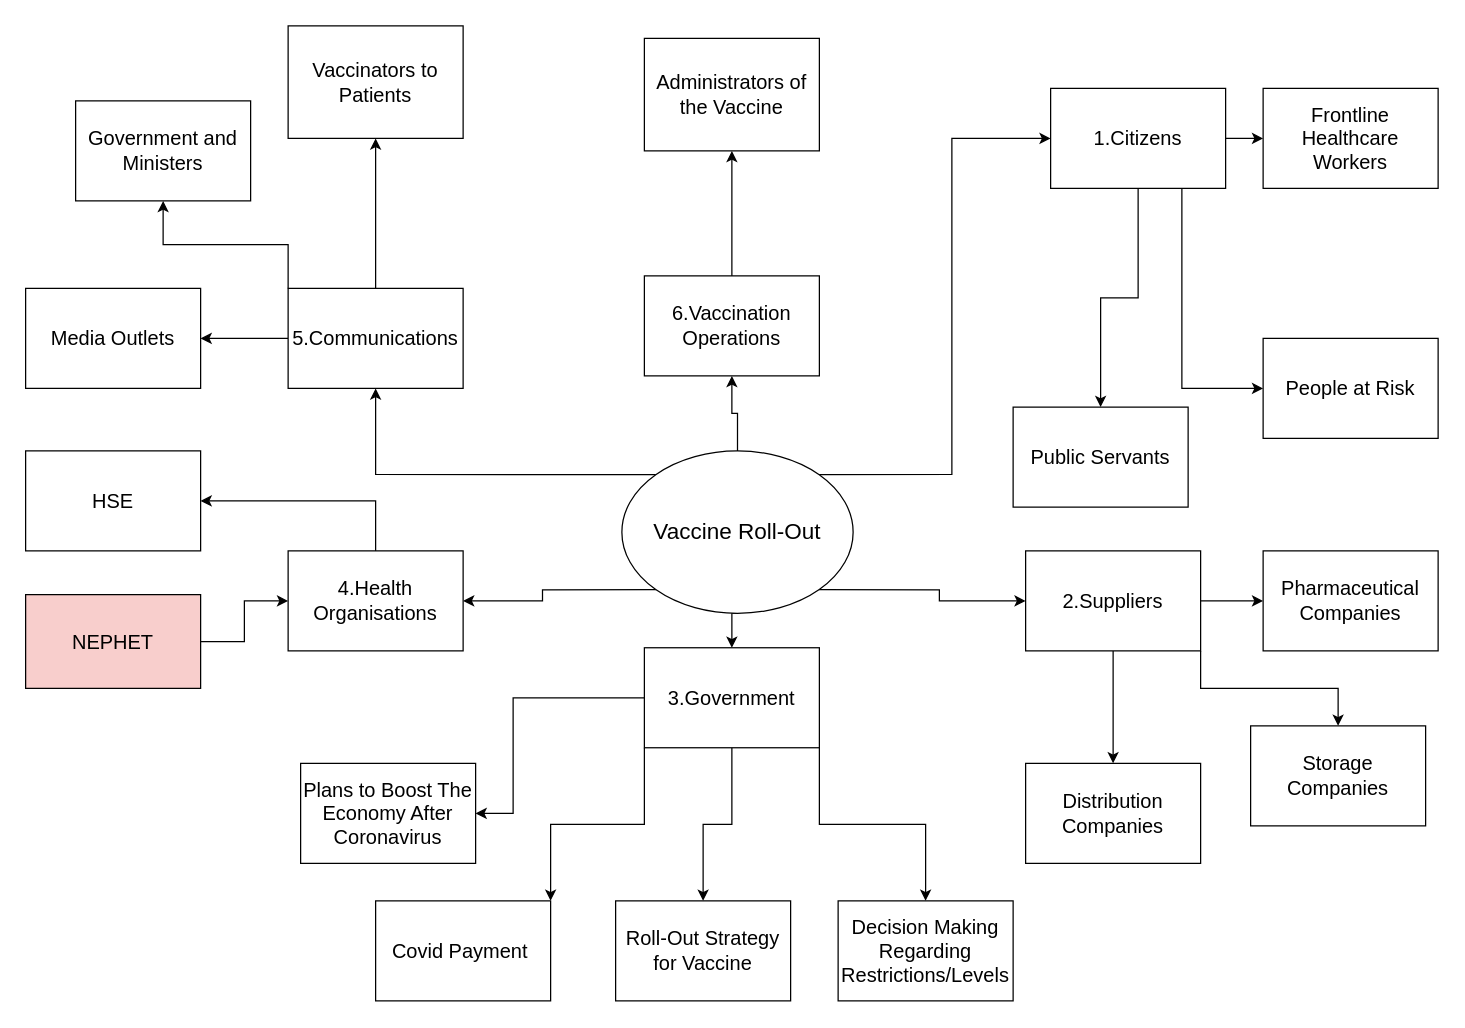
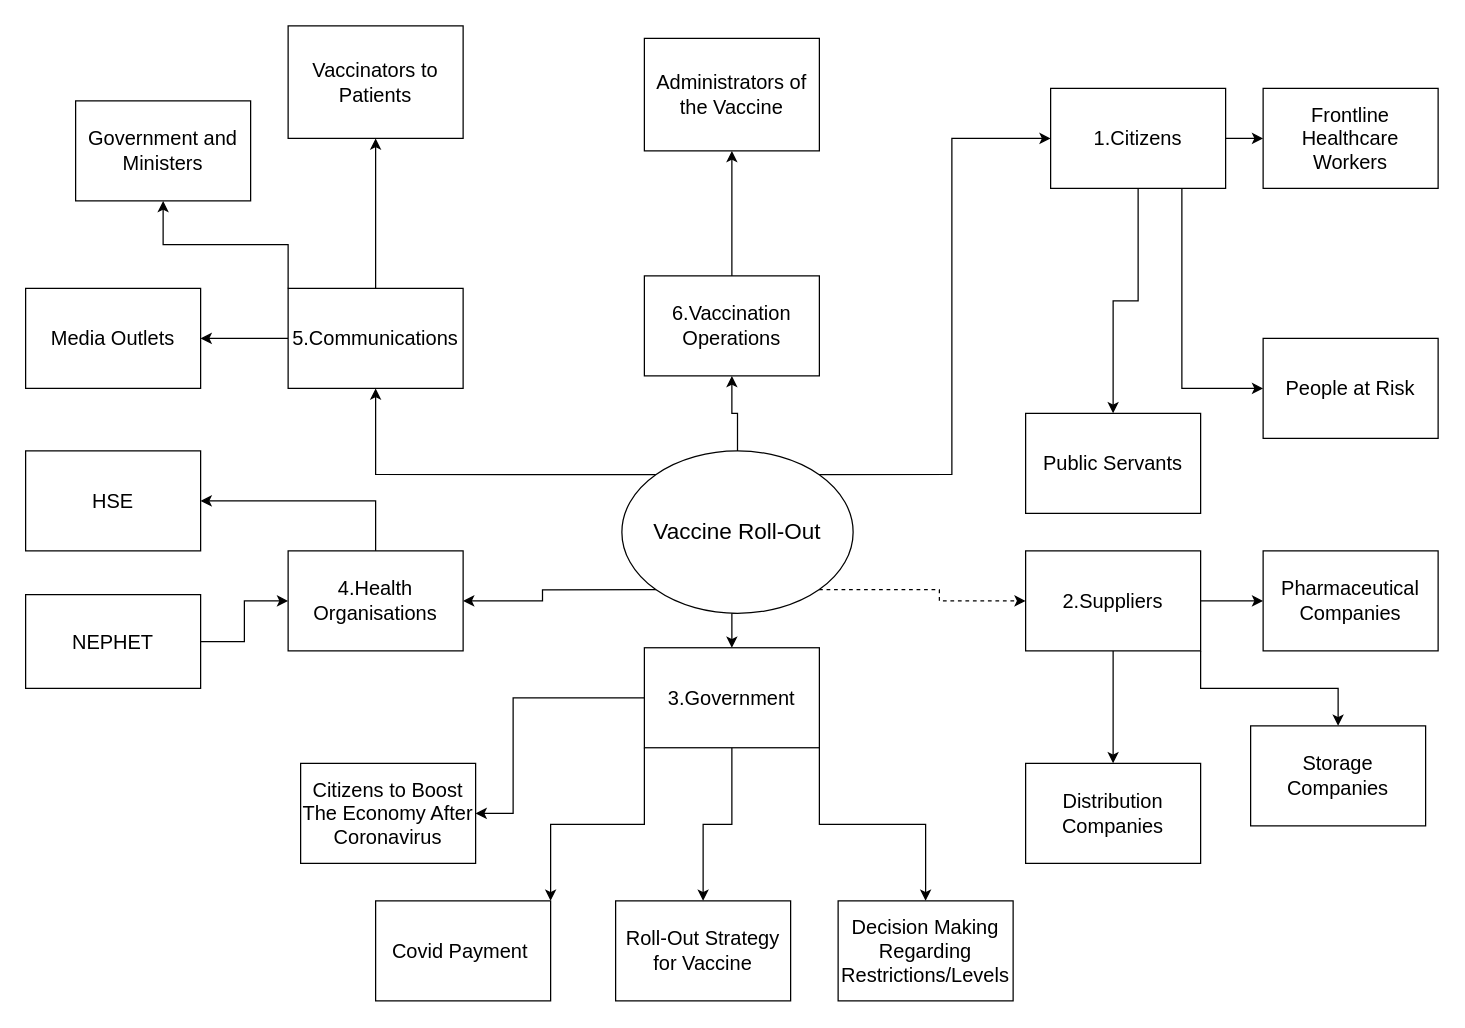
node "Public Servants": moved (1101, 457) -> (1113, 463)
edge "Vaccine Roll-Out" -> "2.Suppliers": style solid -> dashed
node "NEPHET": fillcolor #f8cecc -> #ffffff
node "Plans to Boost The Economy After Coronavirus": label "Plans to Boost The Economy After Coronavirus" -> "Citizens to Boost The Economy After Coronavirus"
